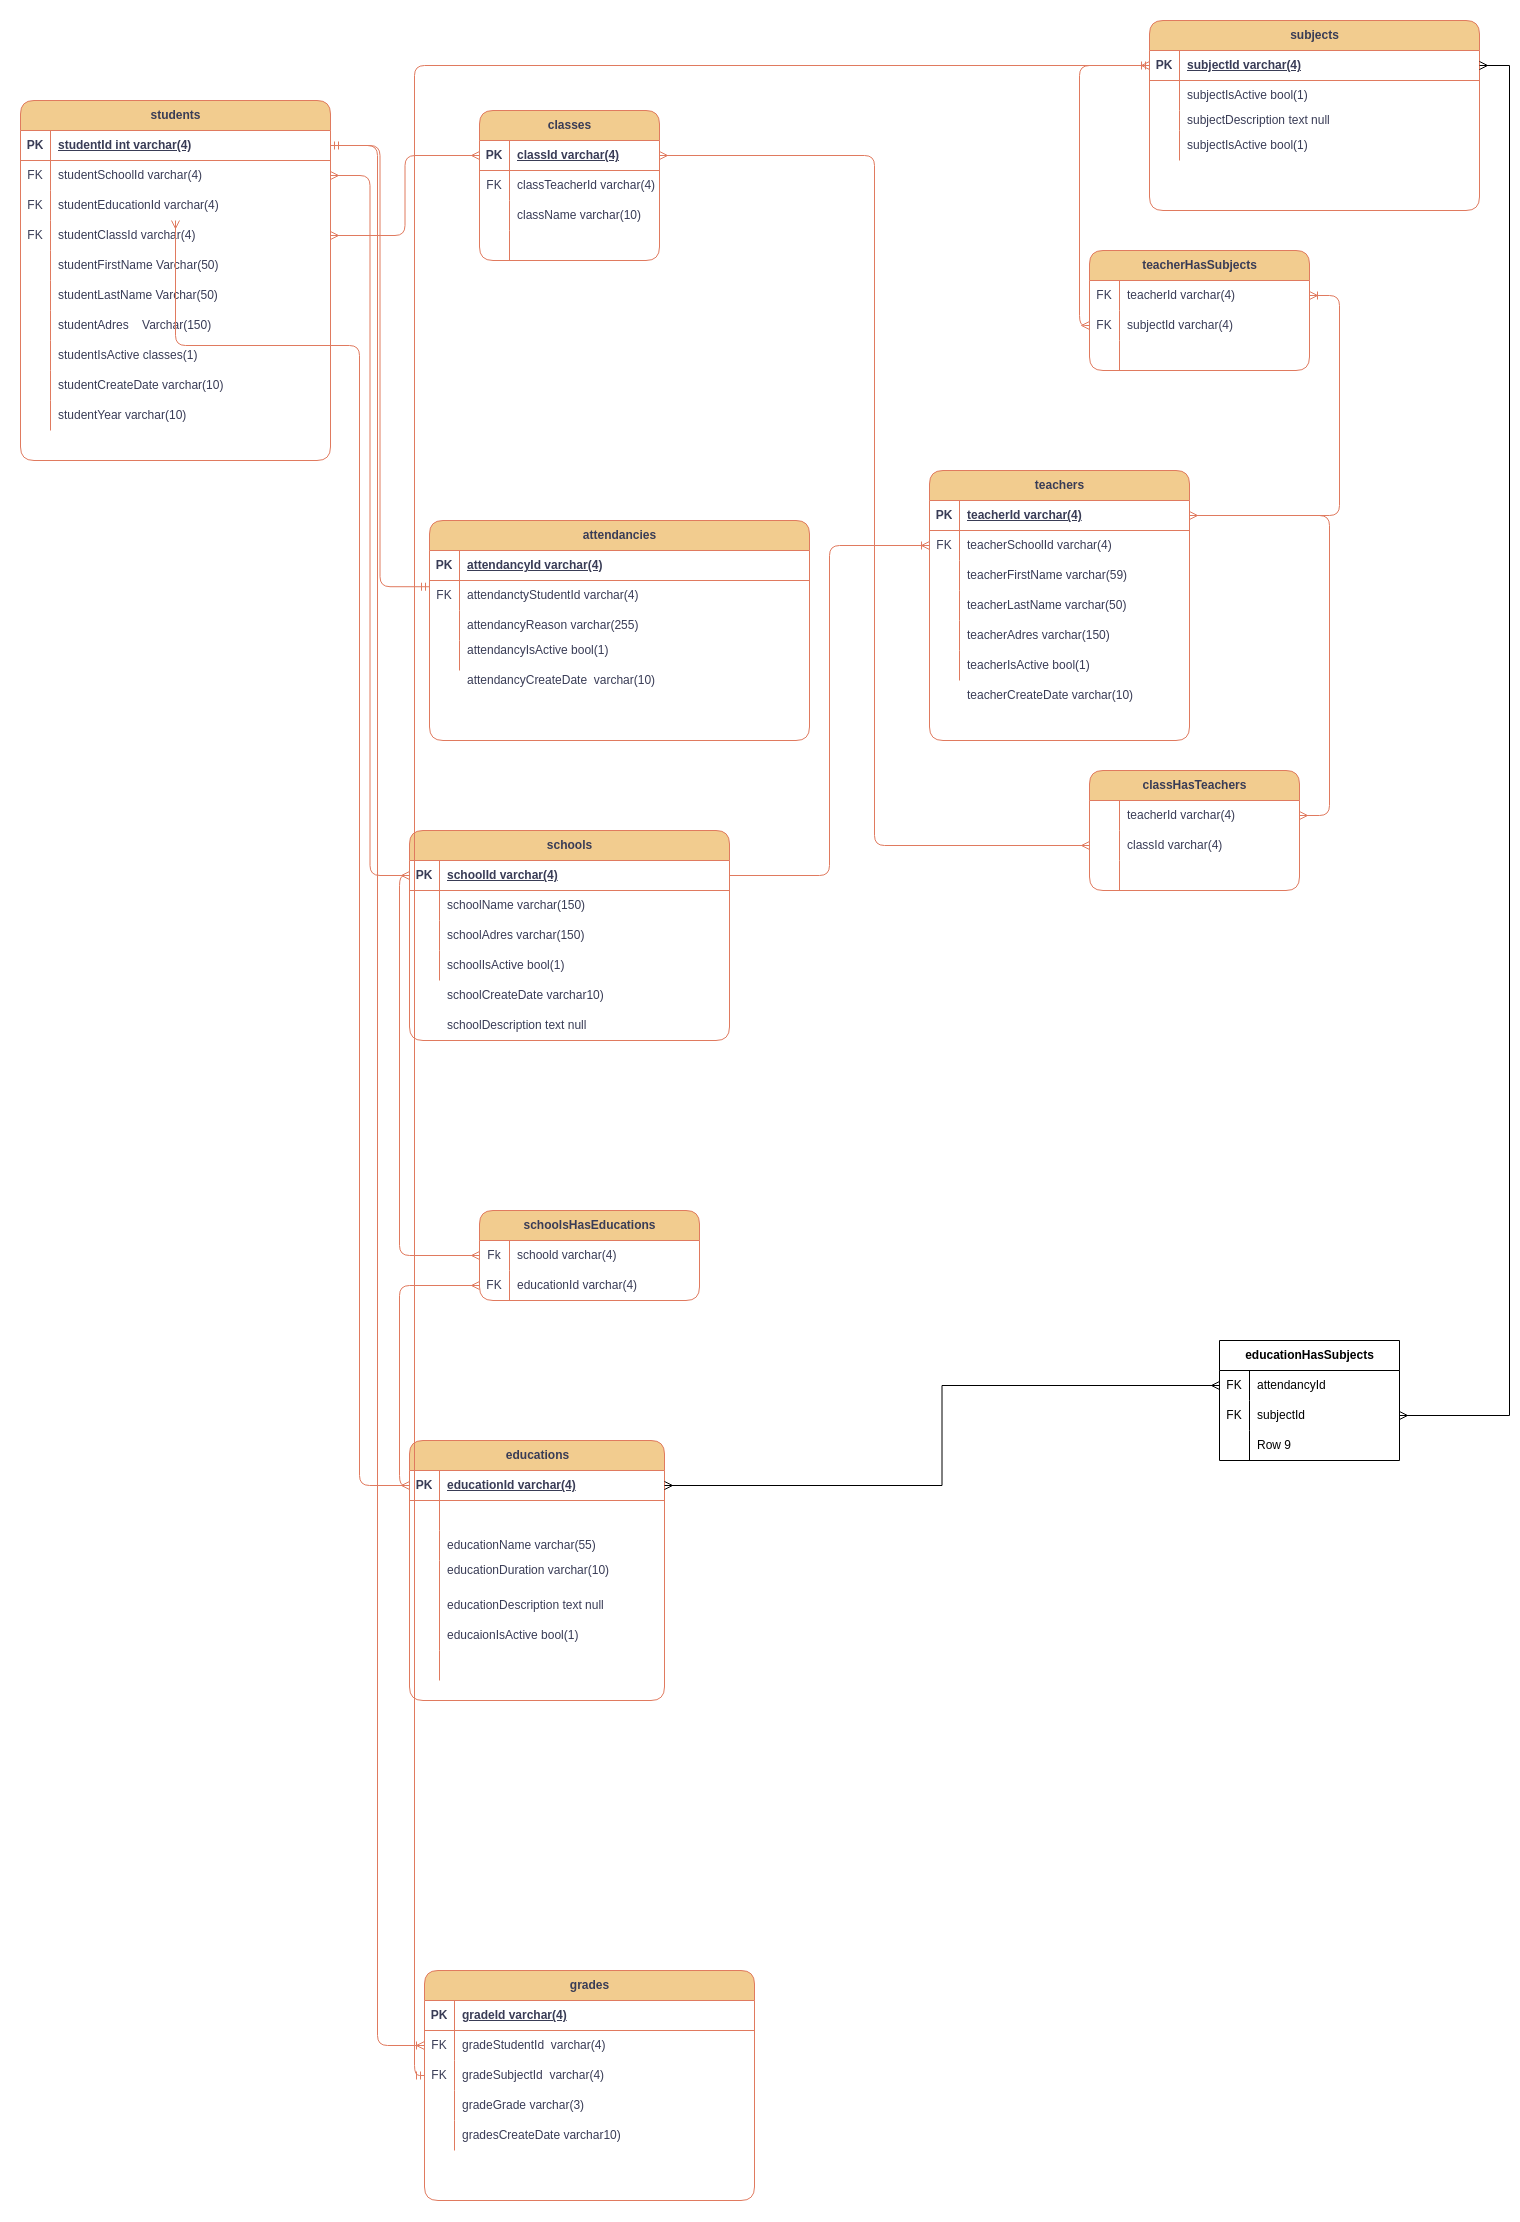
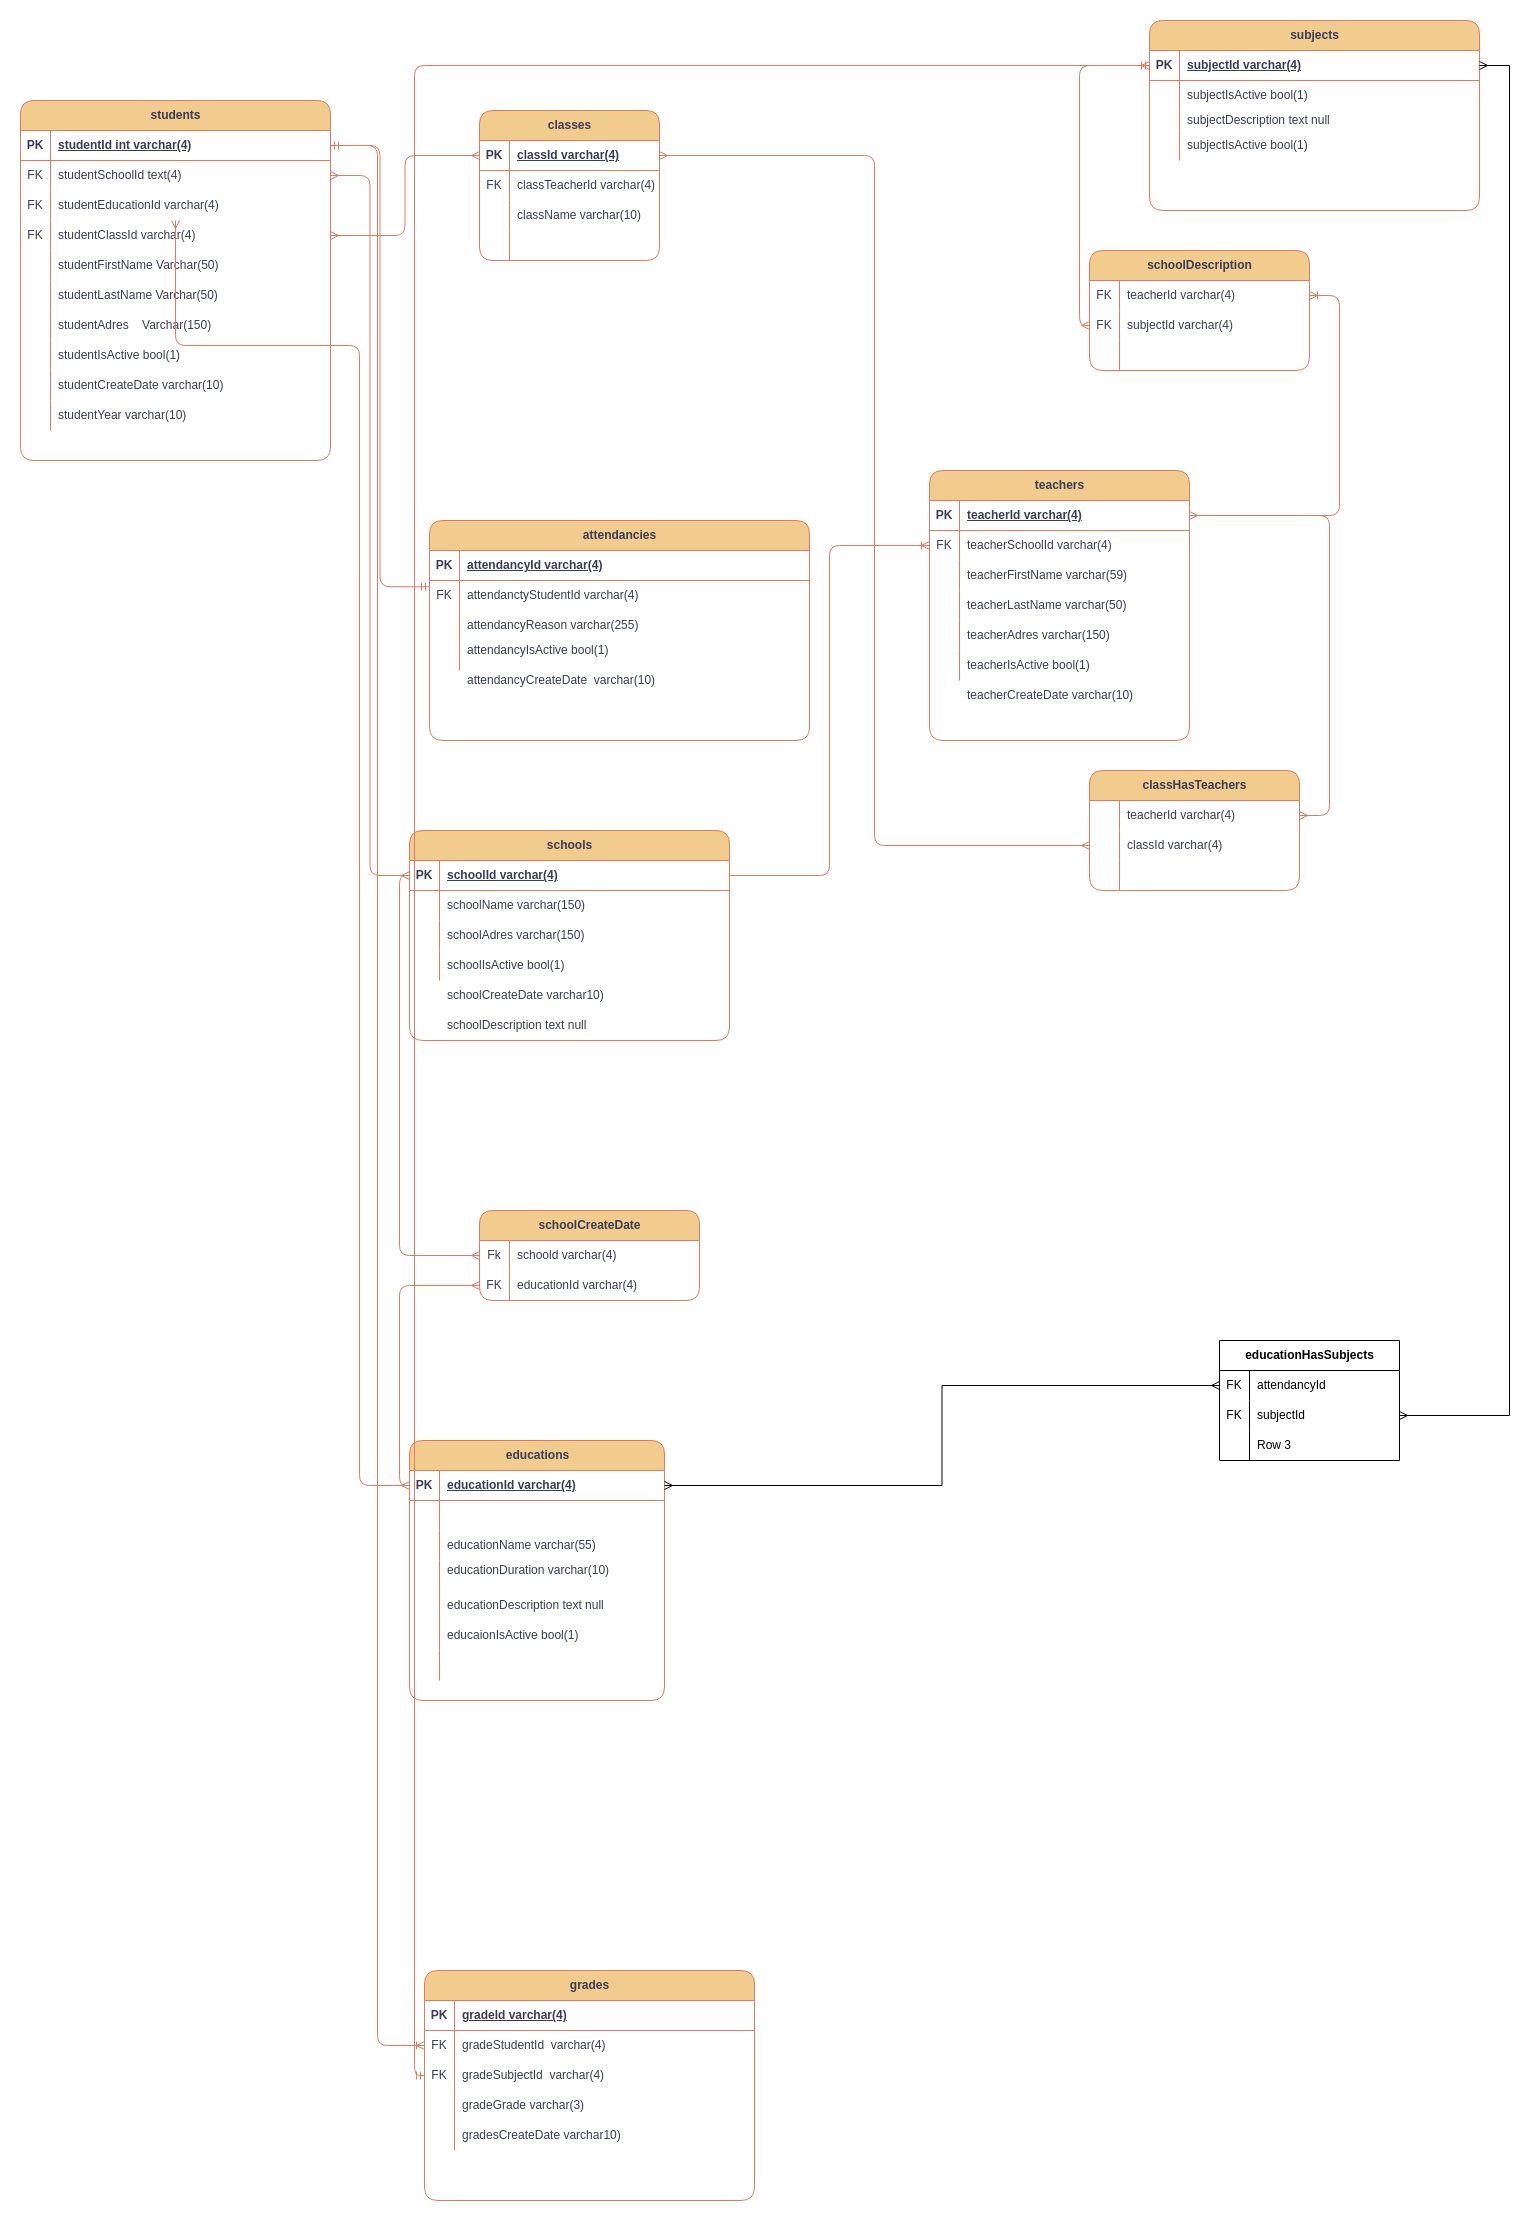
node "studentSchoolId varchar(4)": label "studentSchoolId varchar(4)" -> "studentSchoolId text(4)"
node "teacherHasSubjects": label "teacherHasSubjects" -> "schoolDescription"
node "studentIsActive classes(1)": label "studentIsActive classes(1)" -> "studentIsActive bool(1)"
node "schoolsHasEducations": label "schoolsHasEducations" -> "schoolCreateDate"
node "Row 9": label "Row 9" -> "Row 3"
